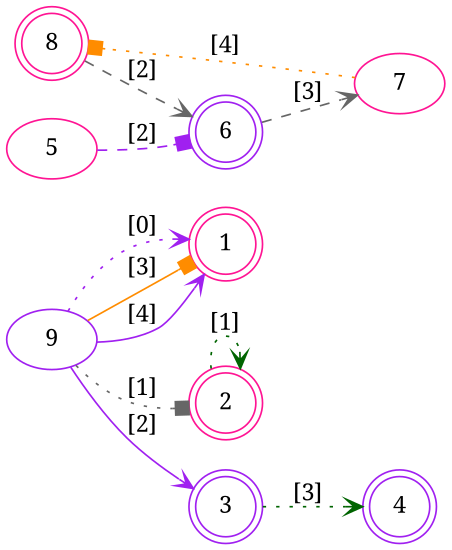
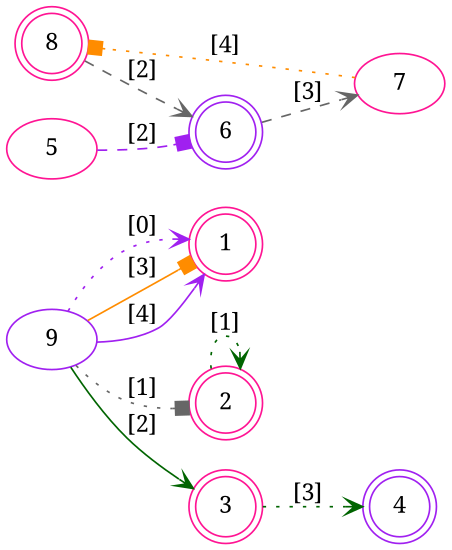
edge "9" -> "3": color purple -> darkgreen
node "3": color purple -> deeppink
